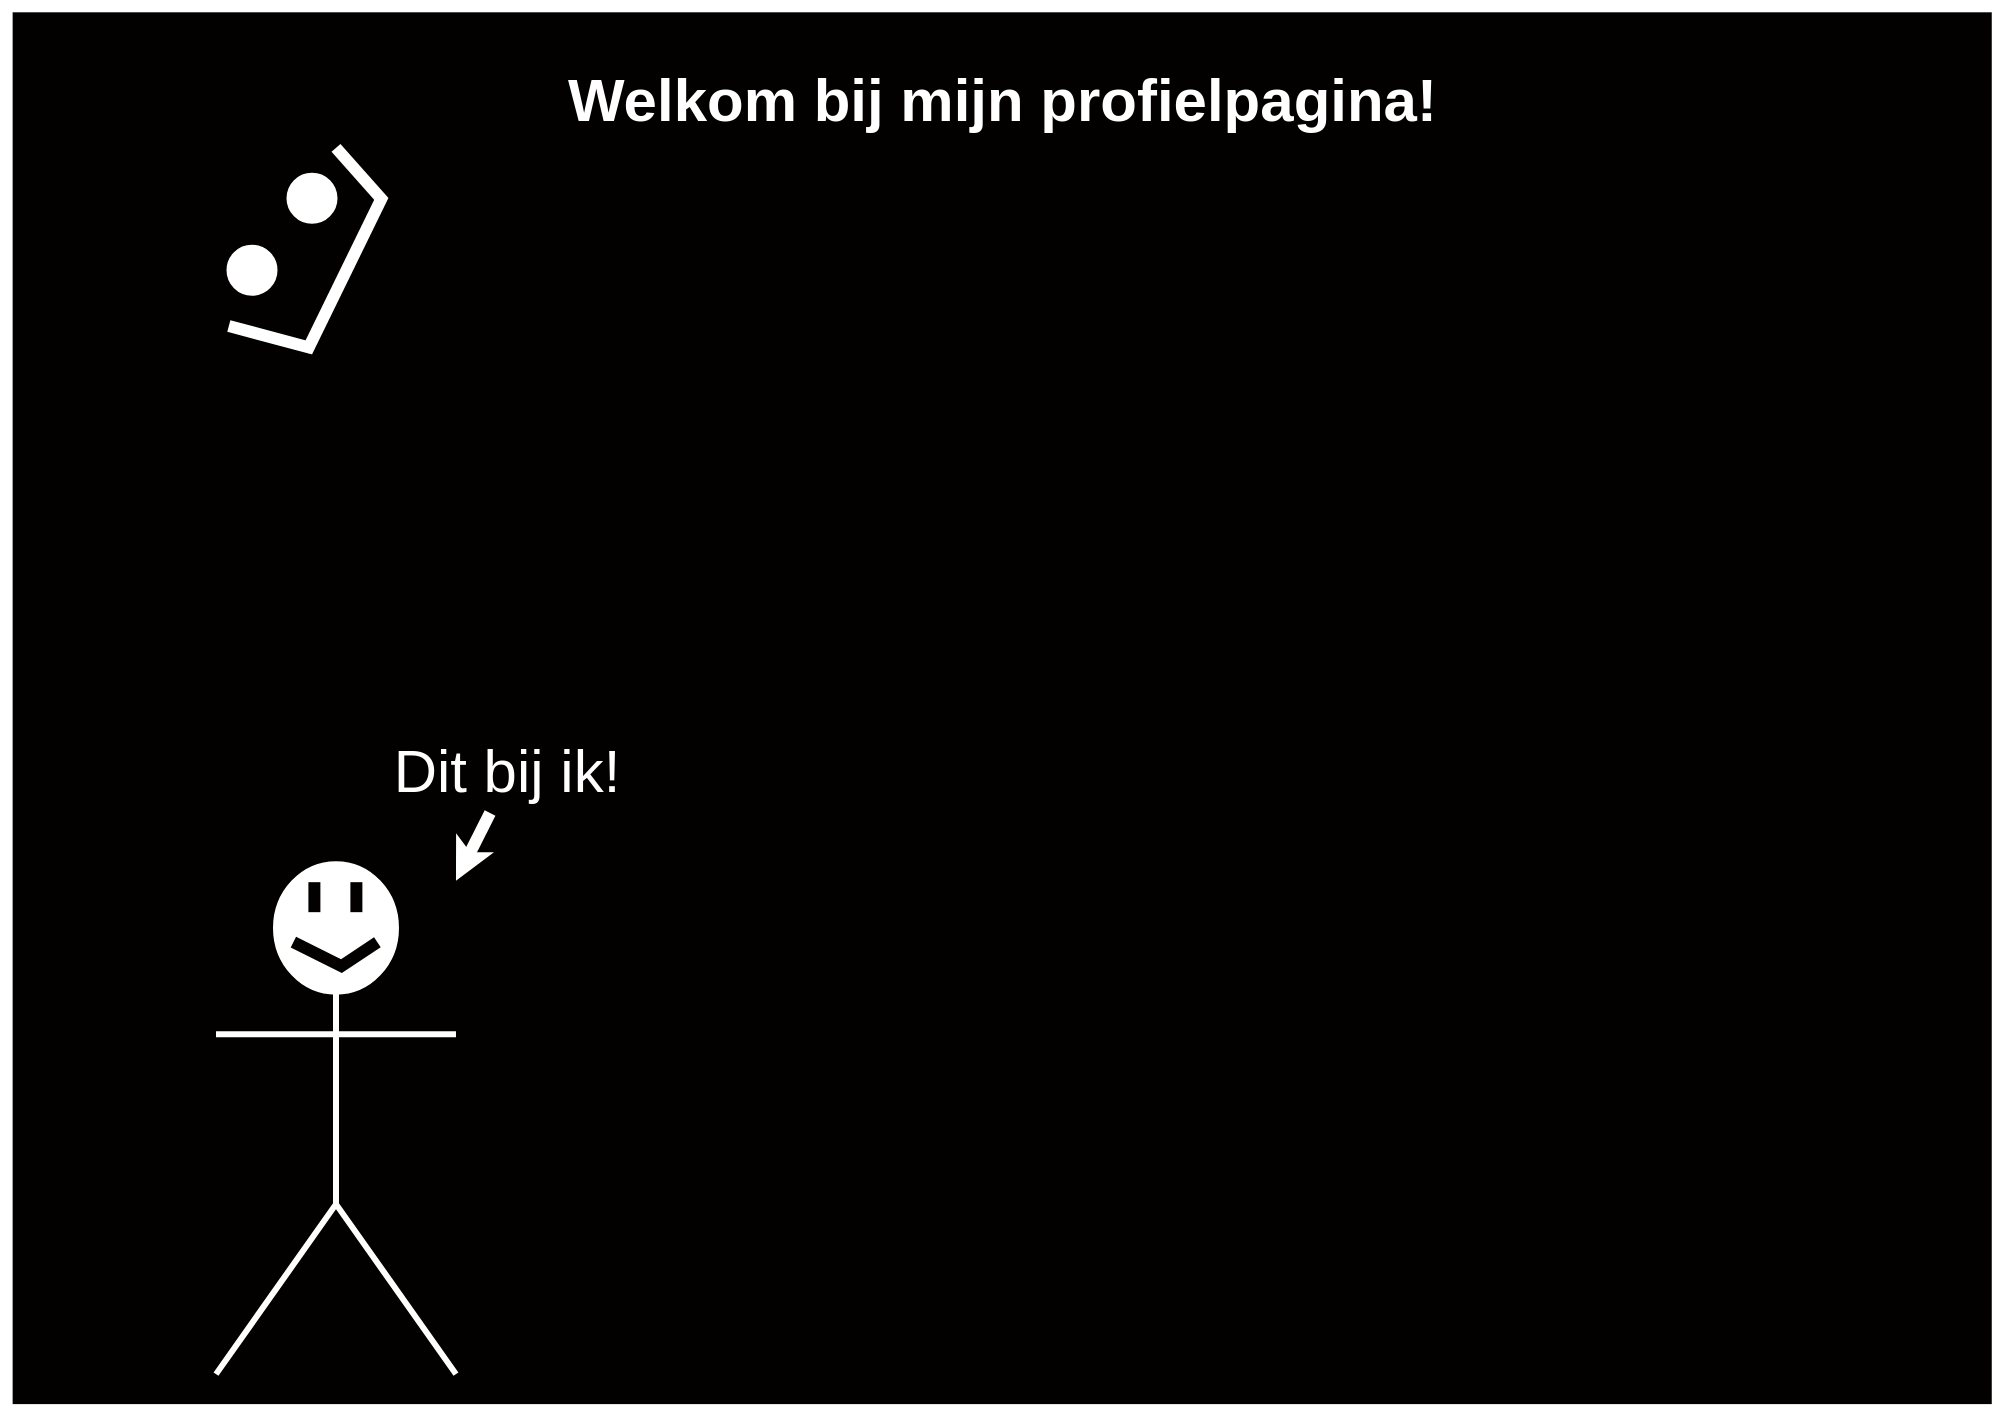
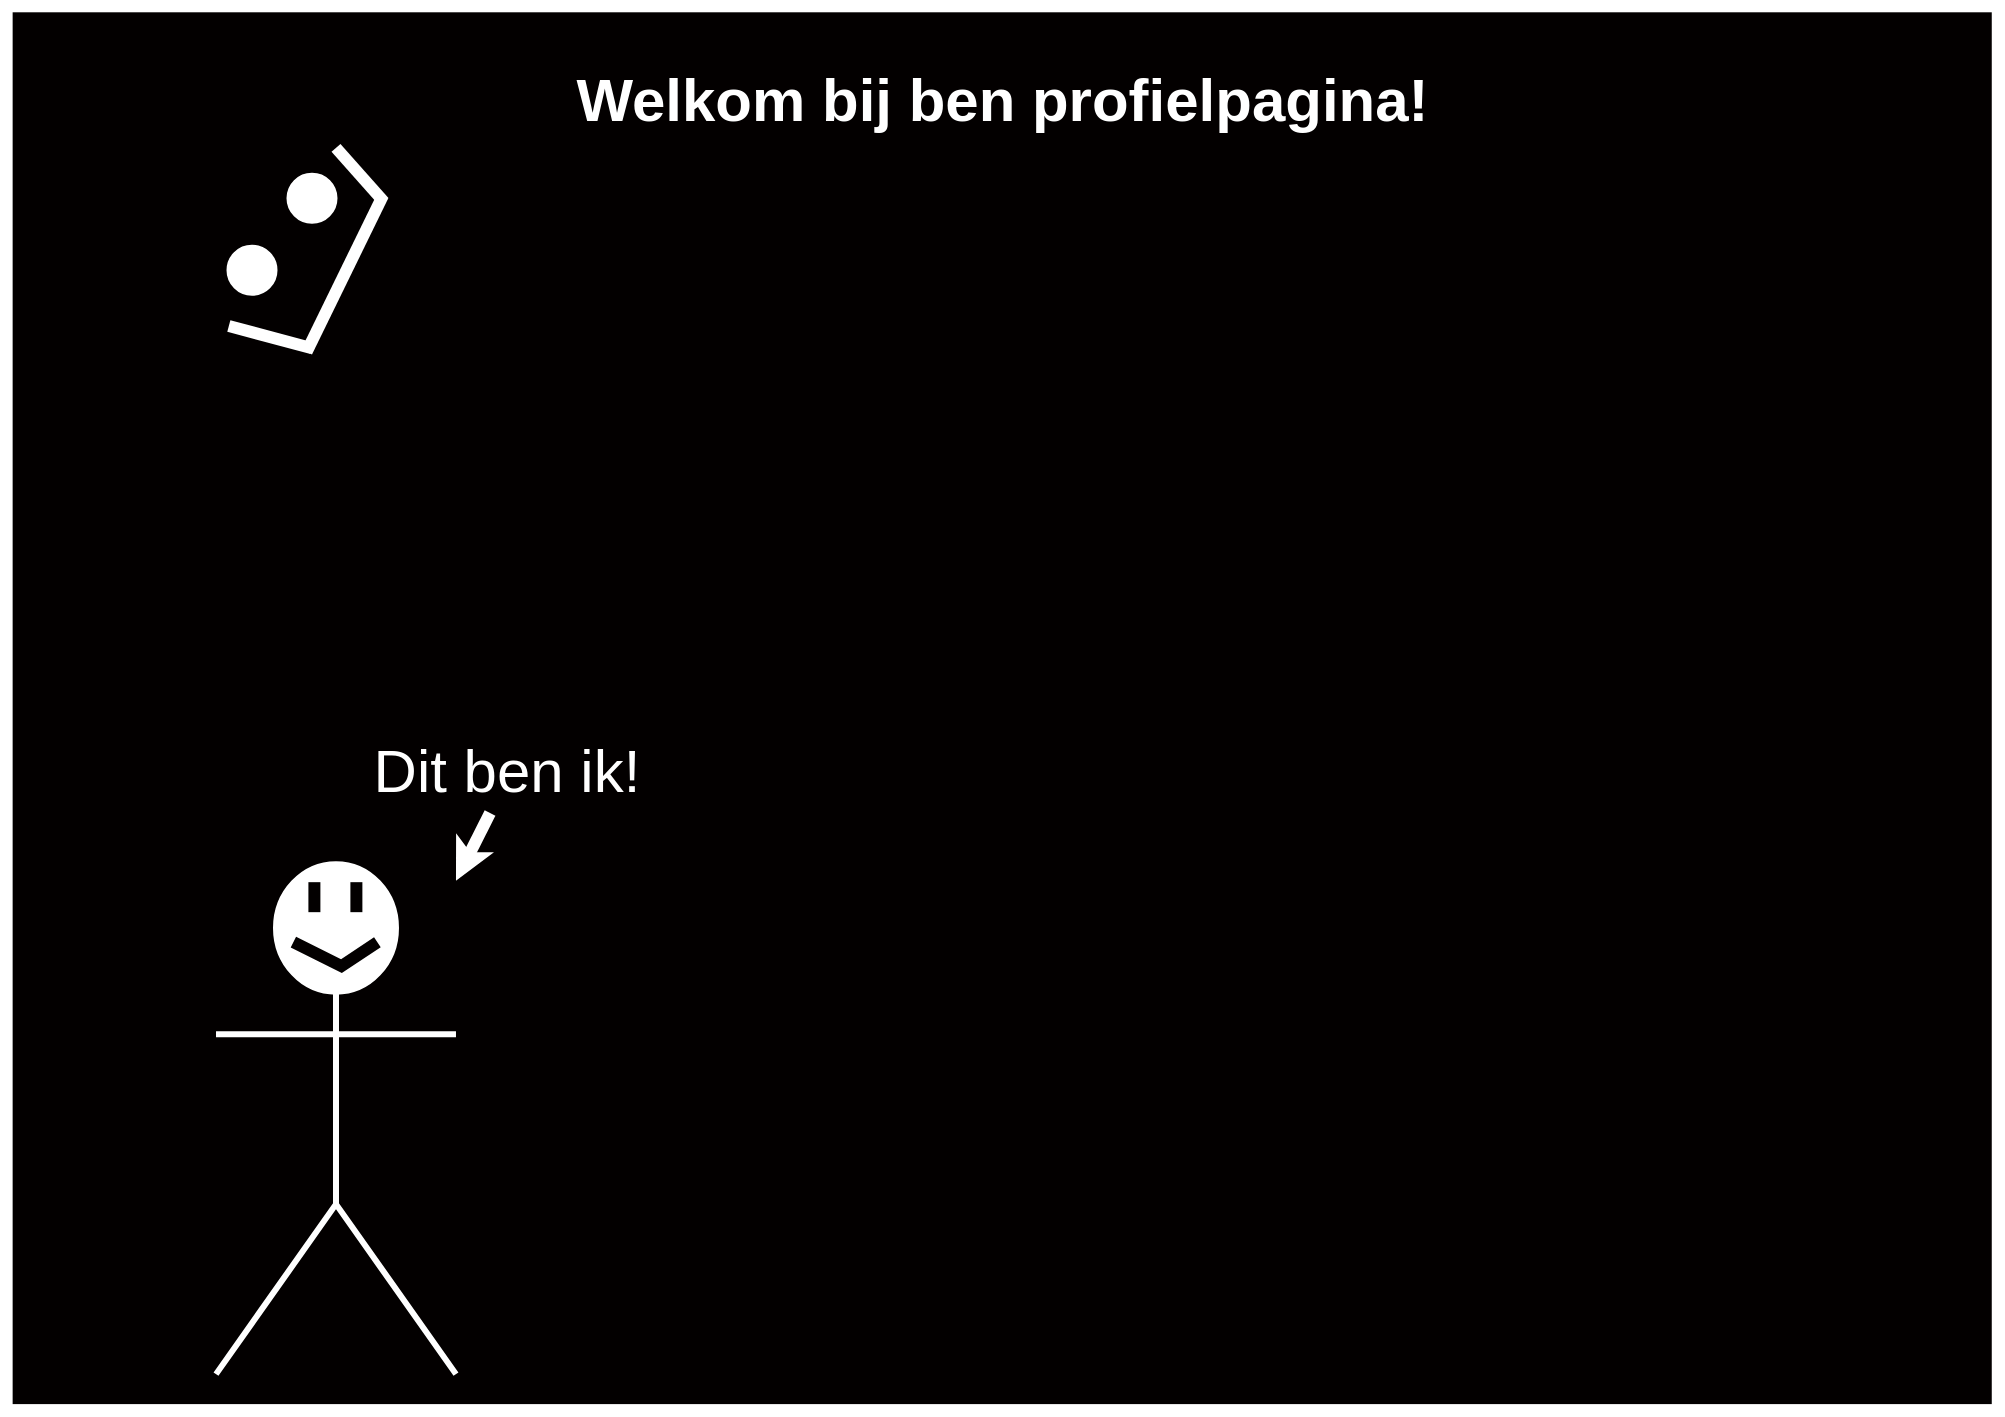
node "Welkom bij mijn profielpagina!": label "Welkom bij mijn profielpagina!" -> "Welkom bij ben profielpagina!"
node "Dit bij ik!": label "Dit bij ik!" -> "Dit ben ik!"
